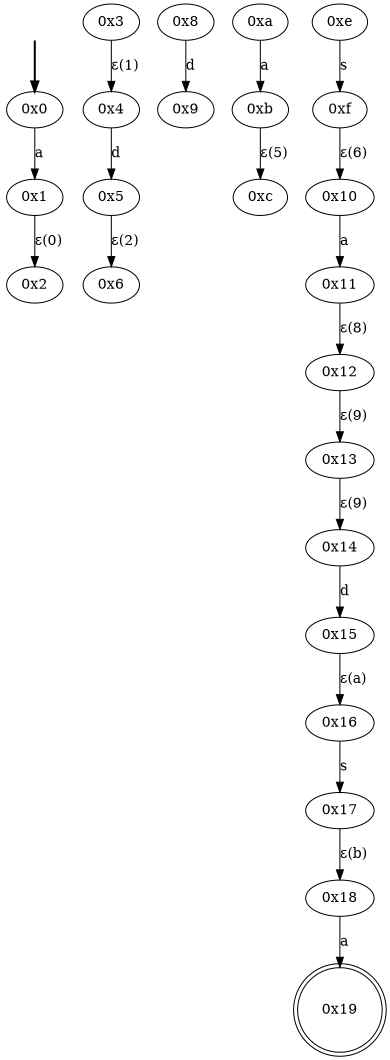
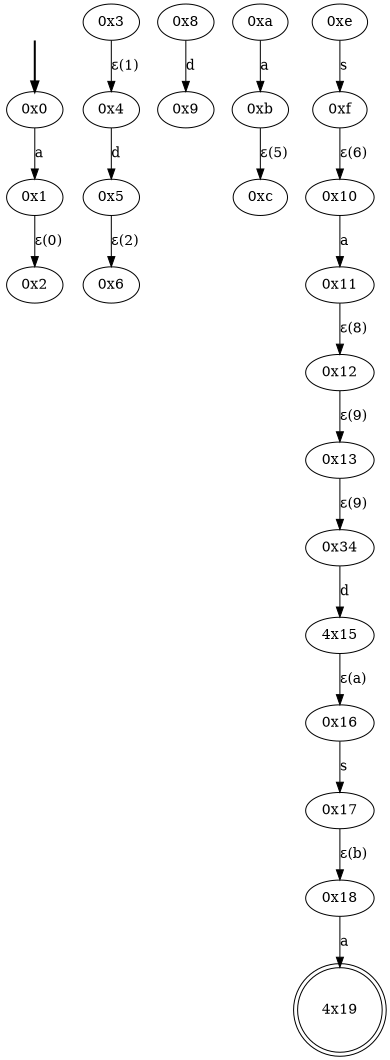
node "0x14": label "0x14" -> "0x34"
node "0x15": label "0x15" -> "4x15"
node "0x19": label "0x19" -> "4x19"
